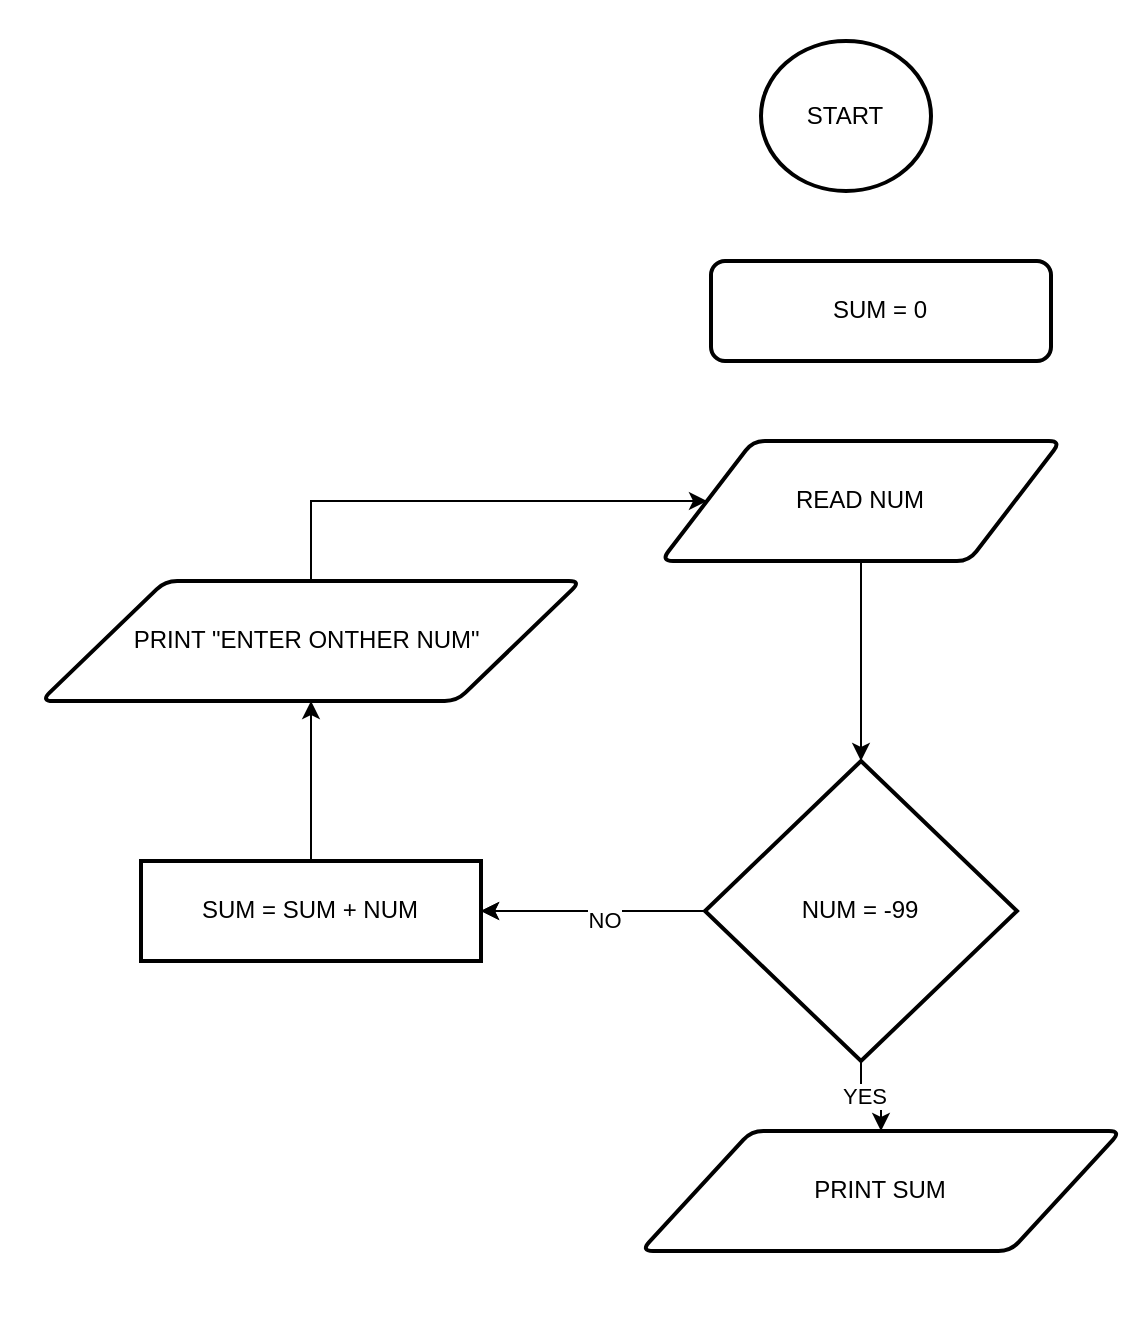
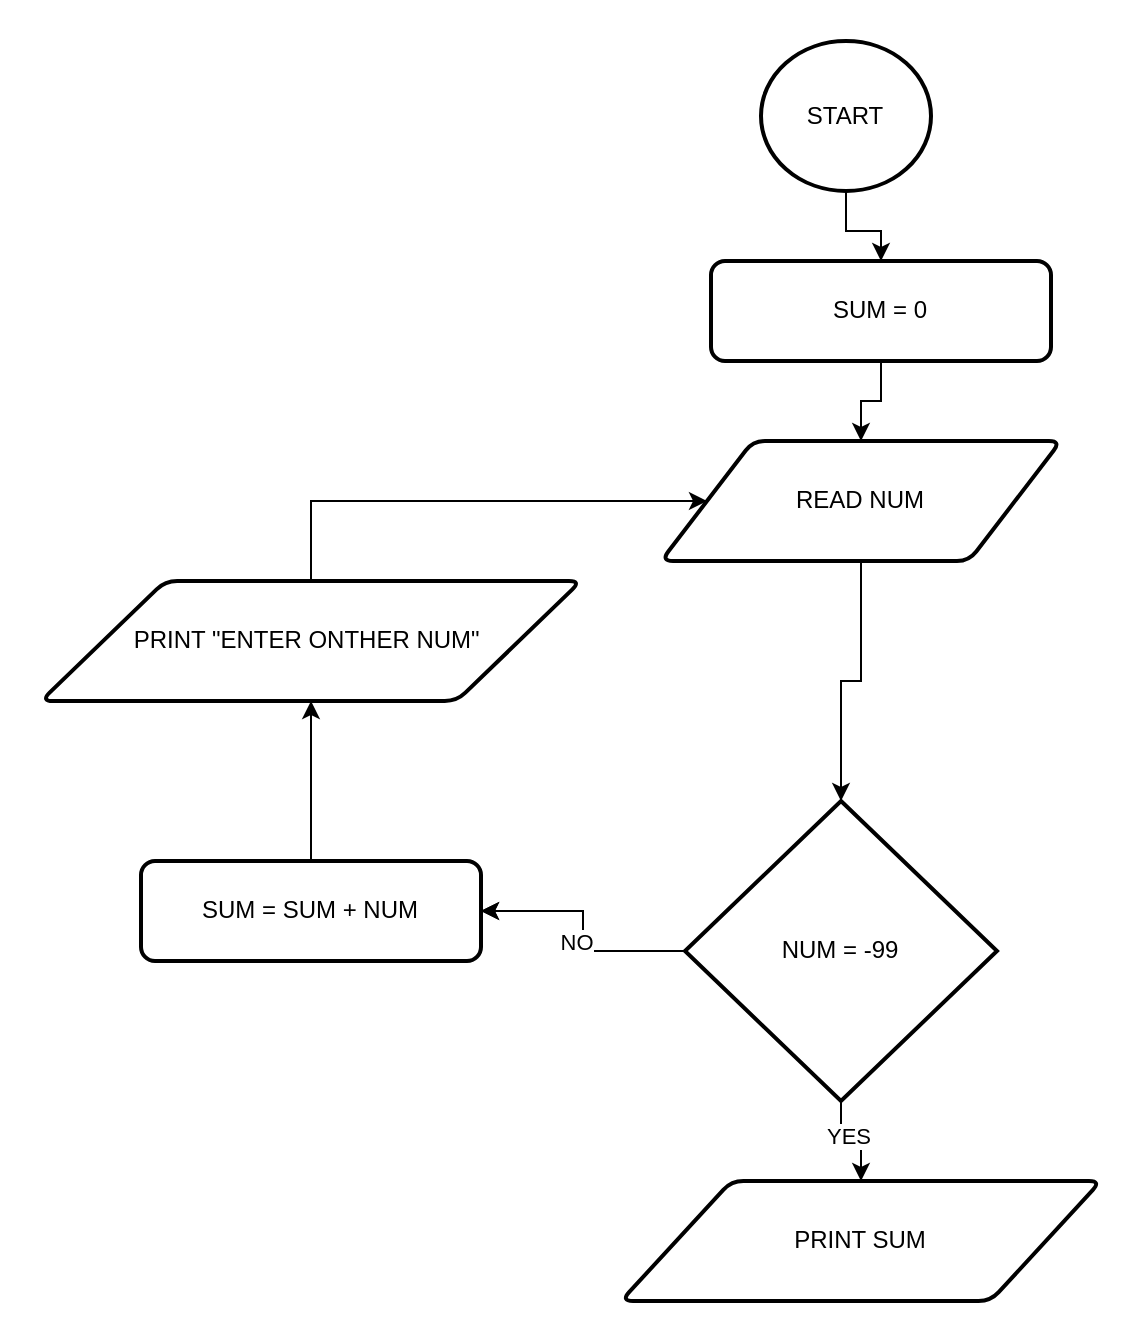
edge "START" -> "SUM = 0": added
edge "SUM = 0" -> "READ NUM": added
node "SUM = SUM + NUM": shape rectangle -> rounded rectangle
node "NUM = -99": moved (861, 911) -> (841, 951)
node "PRINT SUM": moved (881, 1191) -> (861, 1241)
